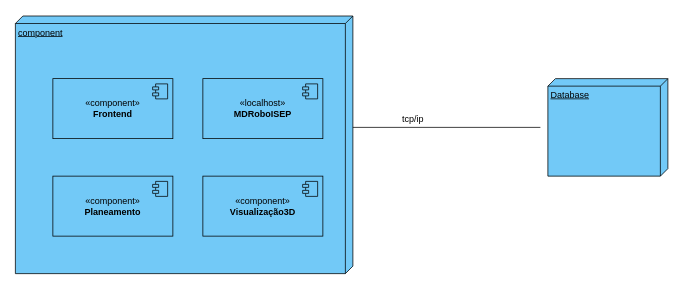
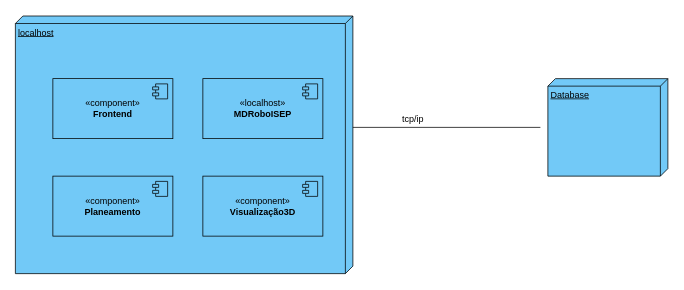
node "component": label "component" -> "localhost"
